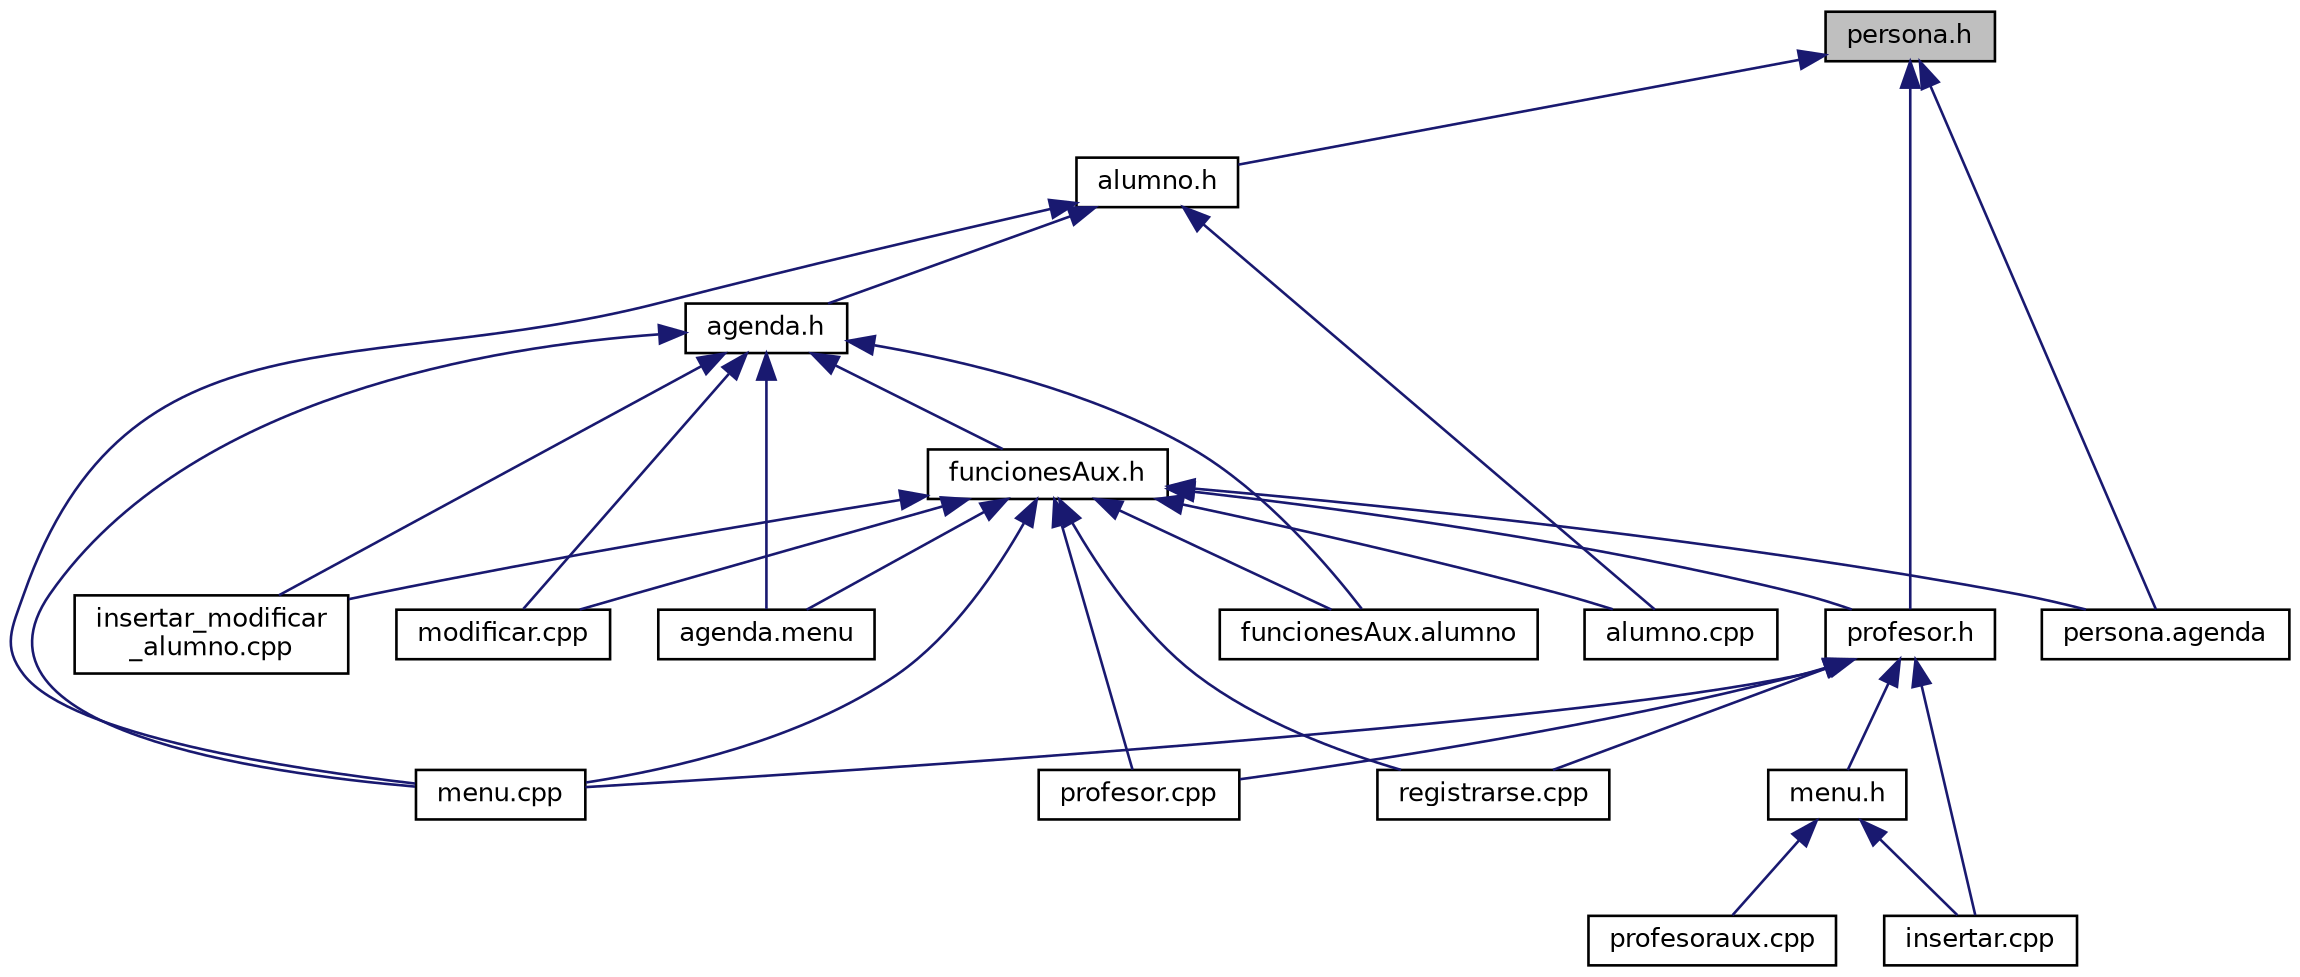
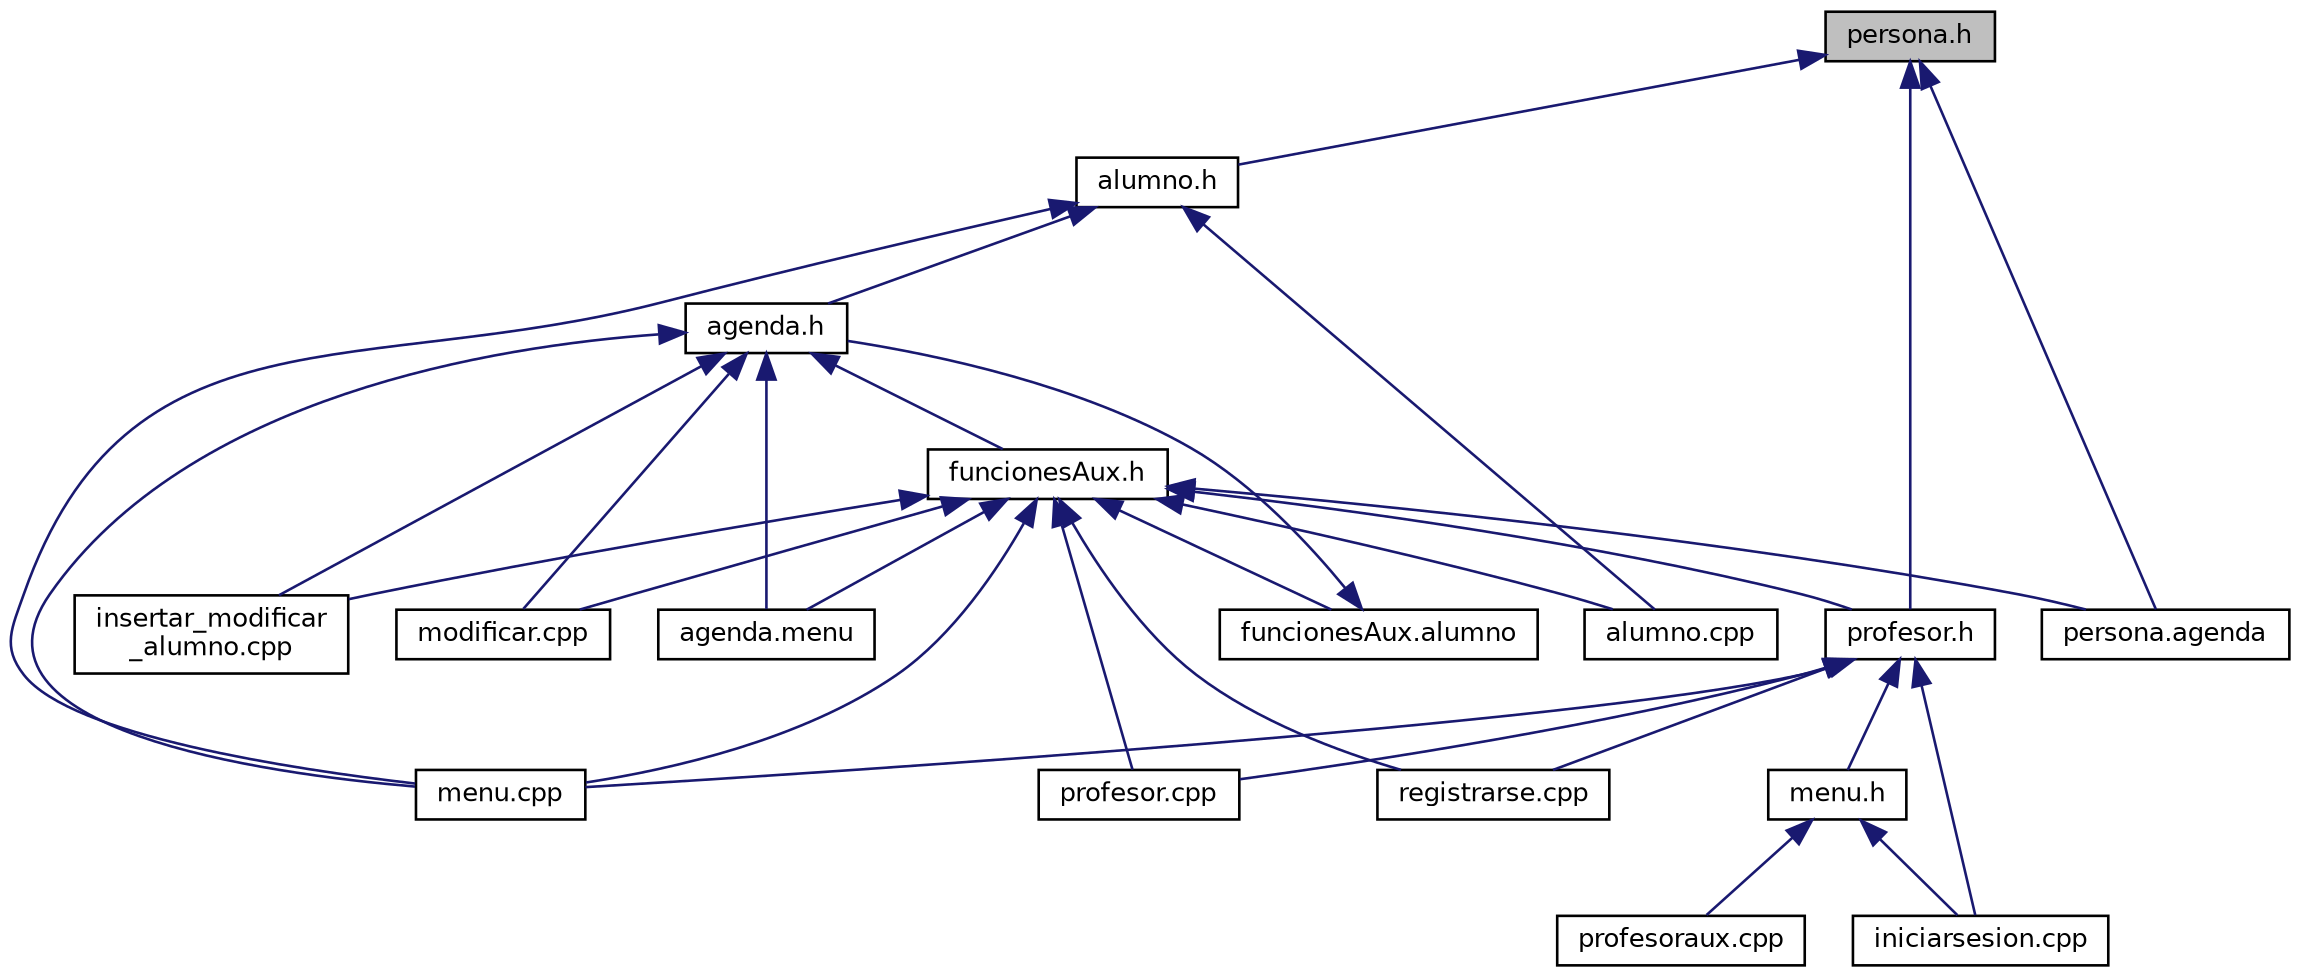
edge "funcionesAux.alumno" -> "agenda.h": reversed
node "insertar.cpp": label "insertar.cpp" -> "iniciarsesion.cpp"
